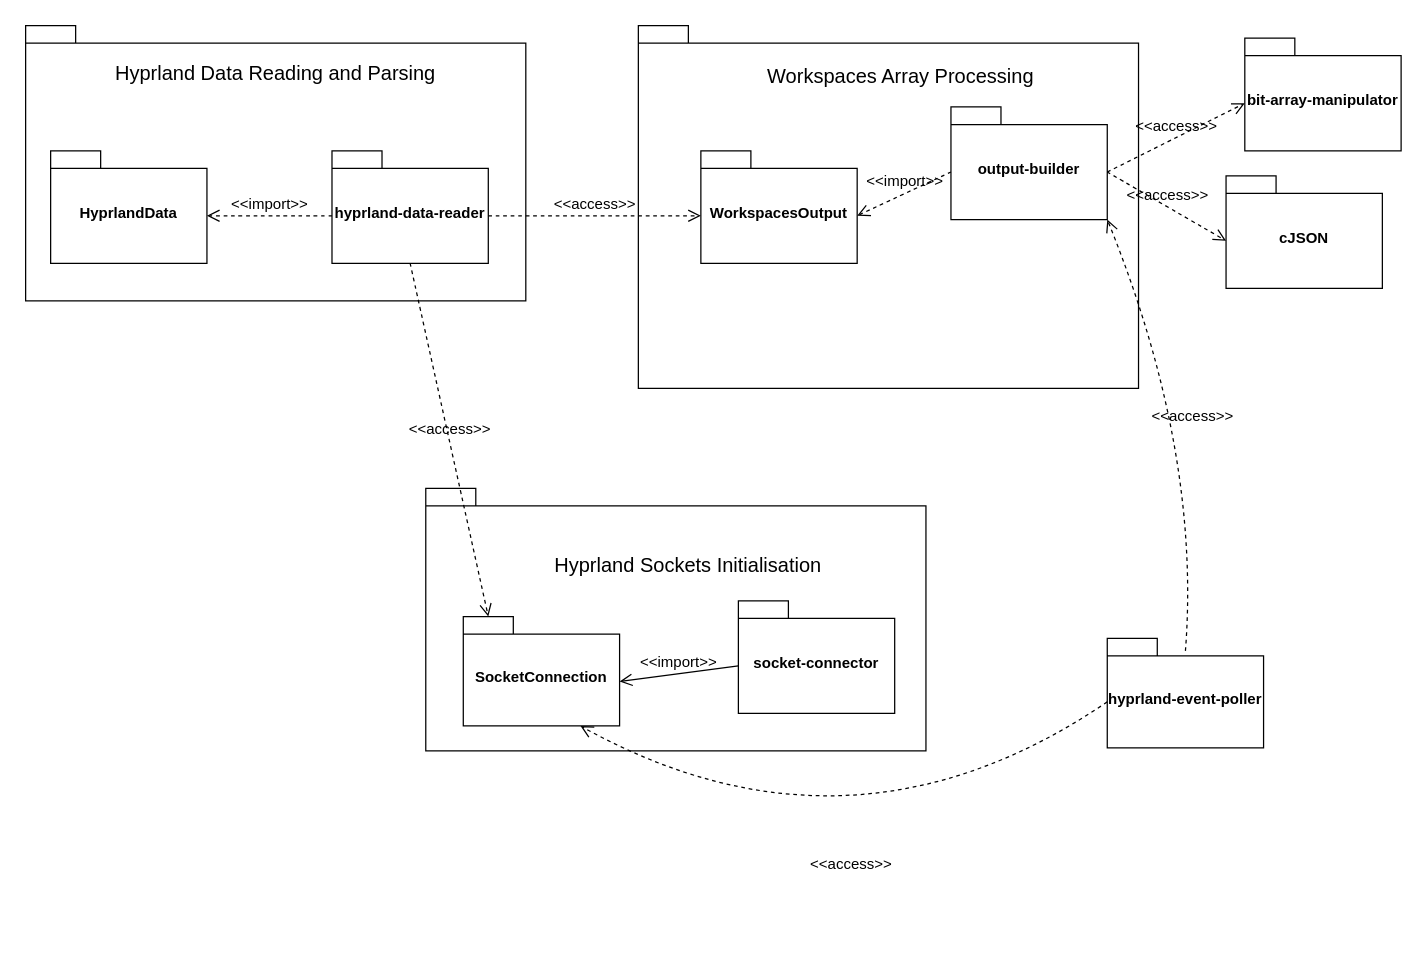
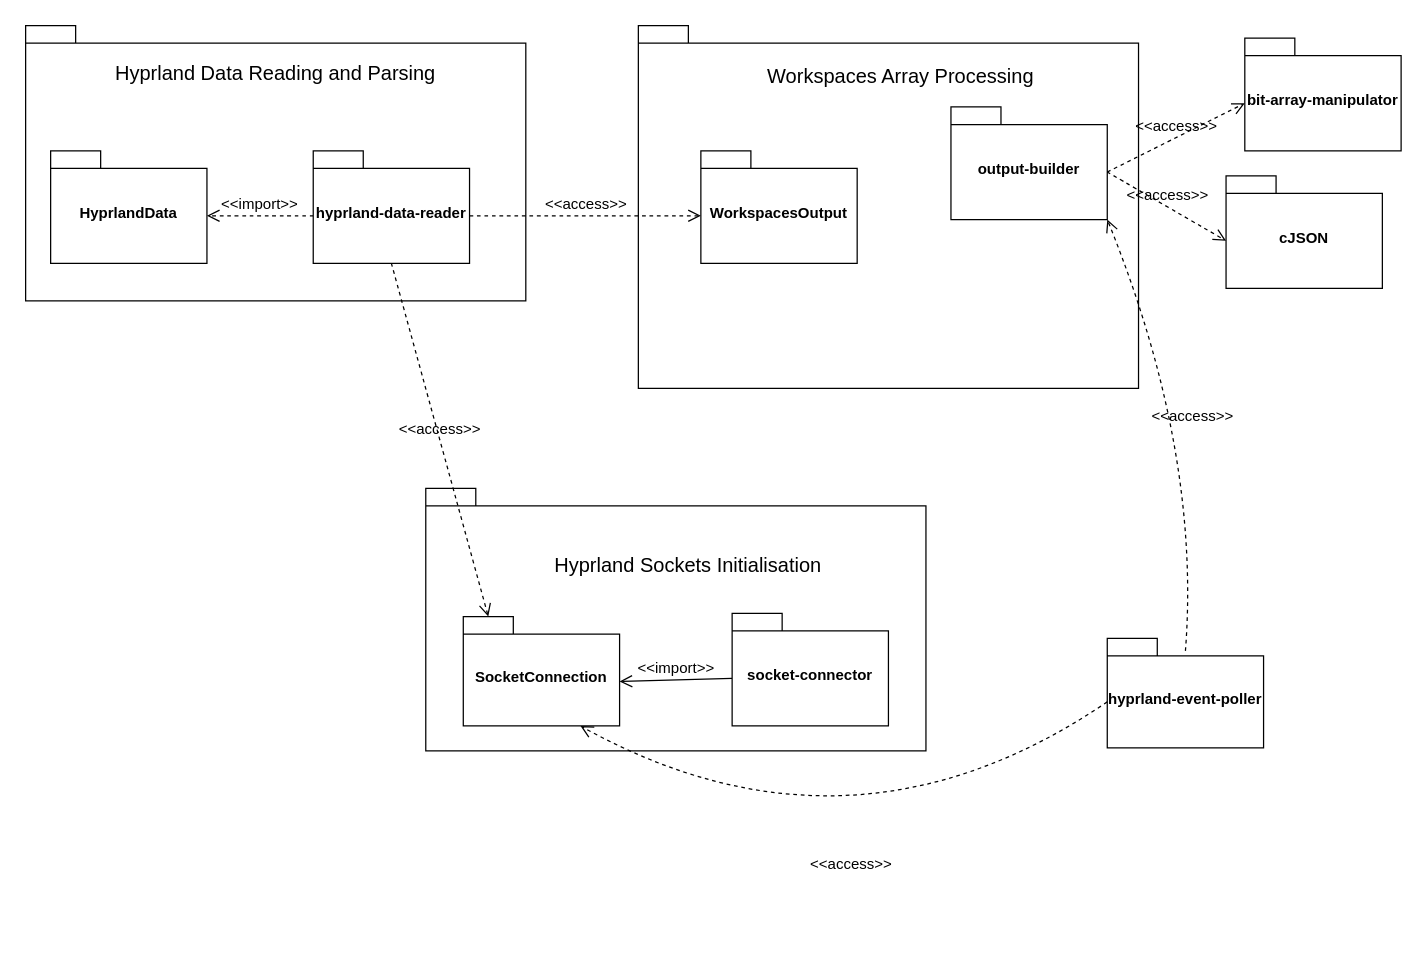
edge "output-builder" -> "WorkspacesOutput": removed, label "<<import>>"
node "hyprland-data-reader": moved (410, 207) -> (391, 207)
node "socket-connector": moved (816, 657) -> (810, 669)
